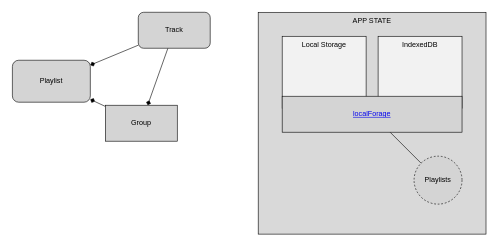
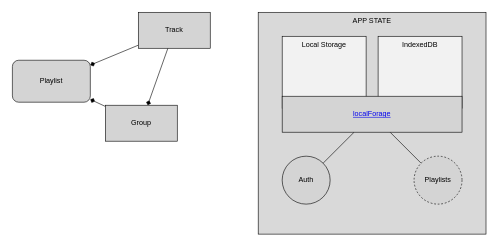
node "Track": shape rounded rectangle -> rectangle
edge "localForage" -- "Auth": added
node "Auth": added
